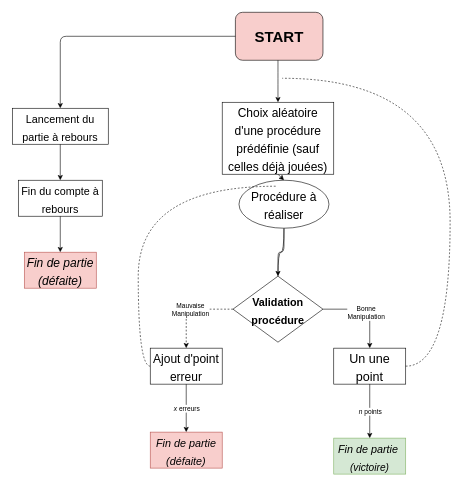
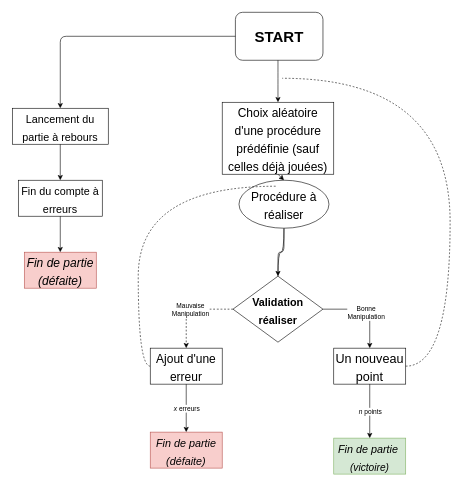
node "START": fillcolor #f8cecc -> #ffffff
node "Fin du compte à rebours": label "Fin du compte à rebours" -> "Fin du compte à erreurs"
node "Validation procédure": label "Validation procédure" -> "Validation réaliser"
node "Ajout d'point erreur": label "Ajout d'point erreur" -> "Ajout d'une erreur"
node "Un une point": label "Un une point" -> "Un nouveau point"
